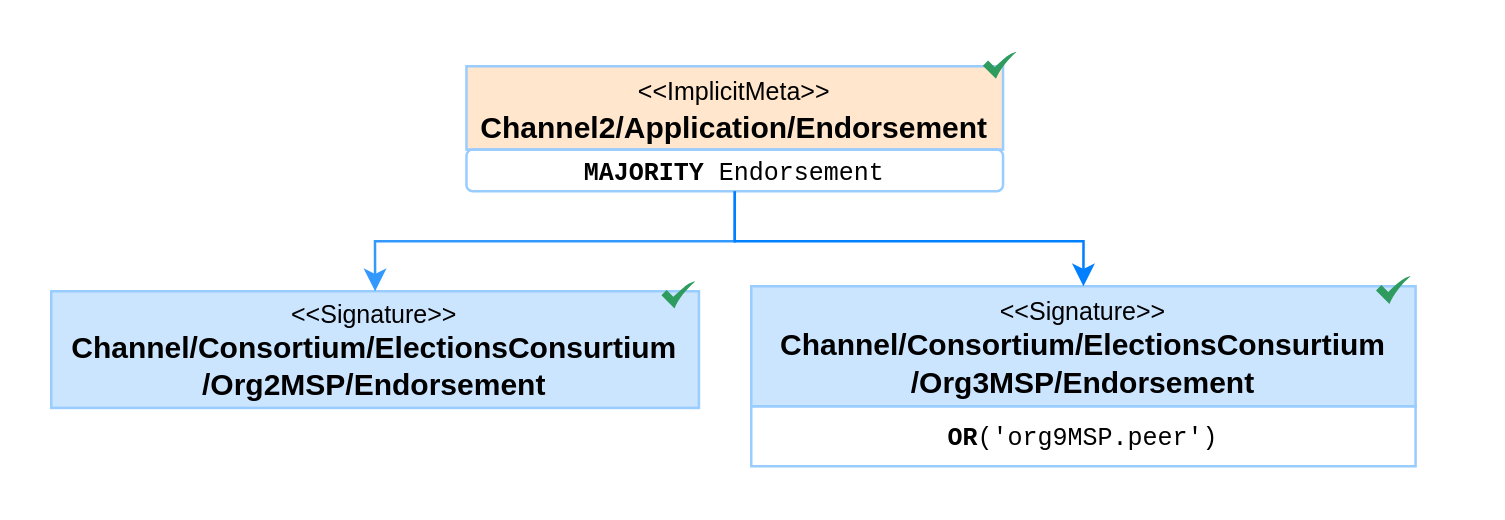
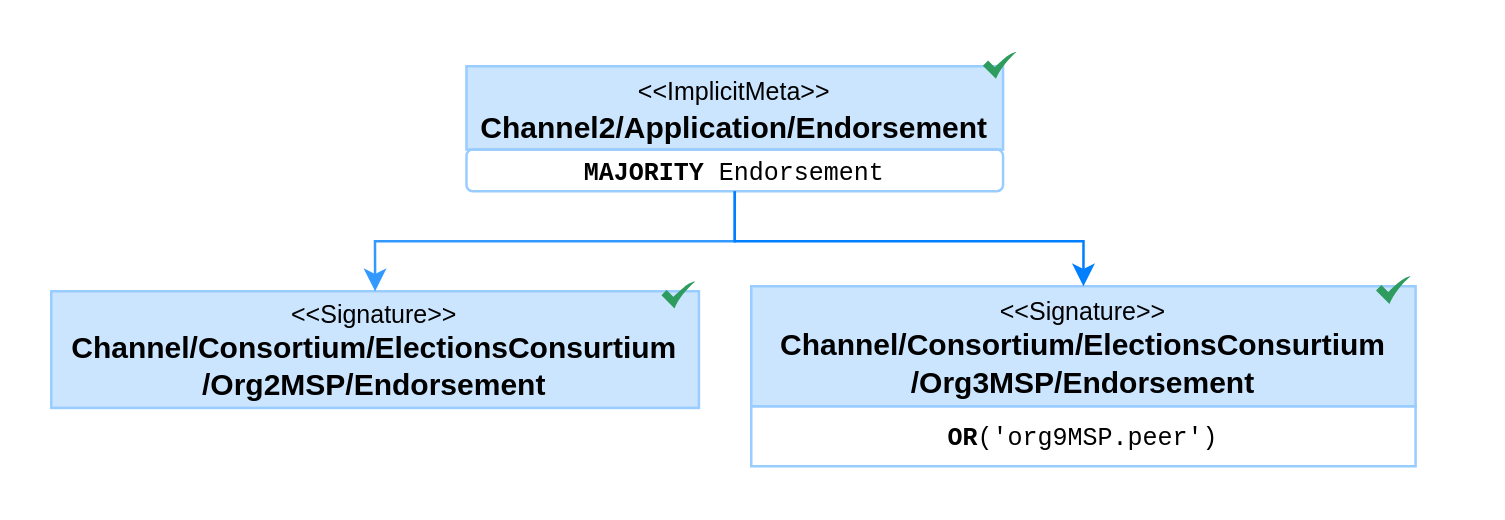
node "<<ImplicitMeta>> Channel2/Application/Endorsement": fillcolor #ffe6cc -> #cce5ff
